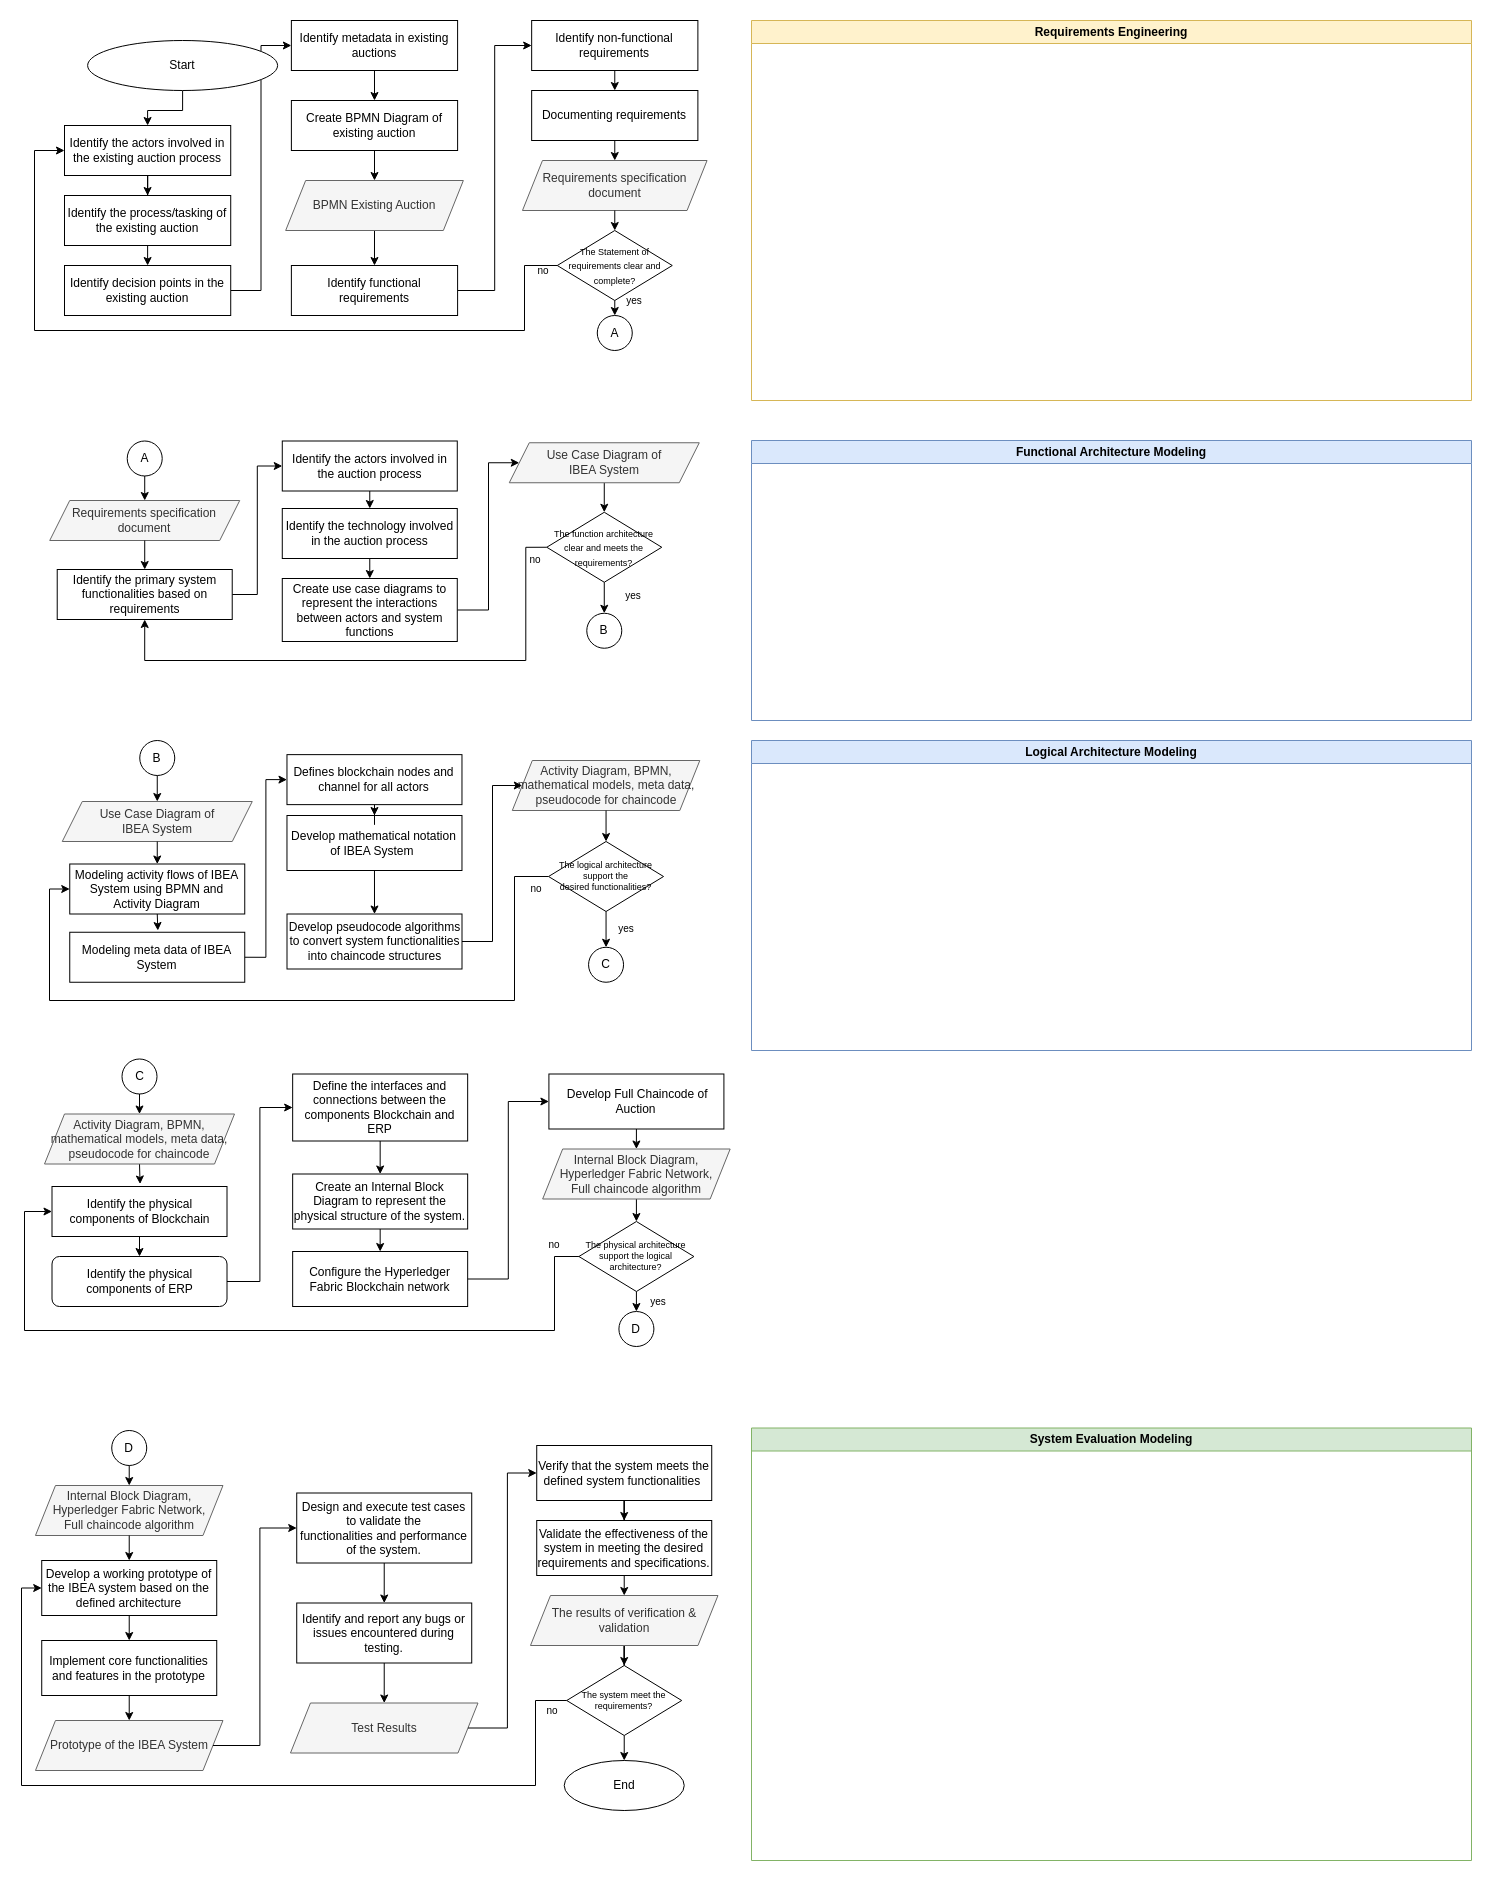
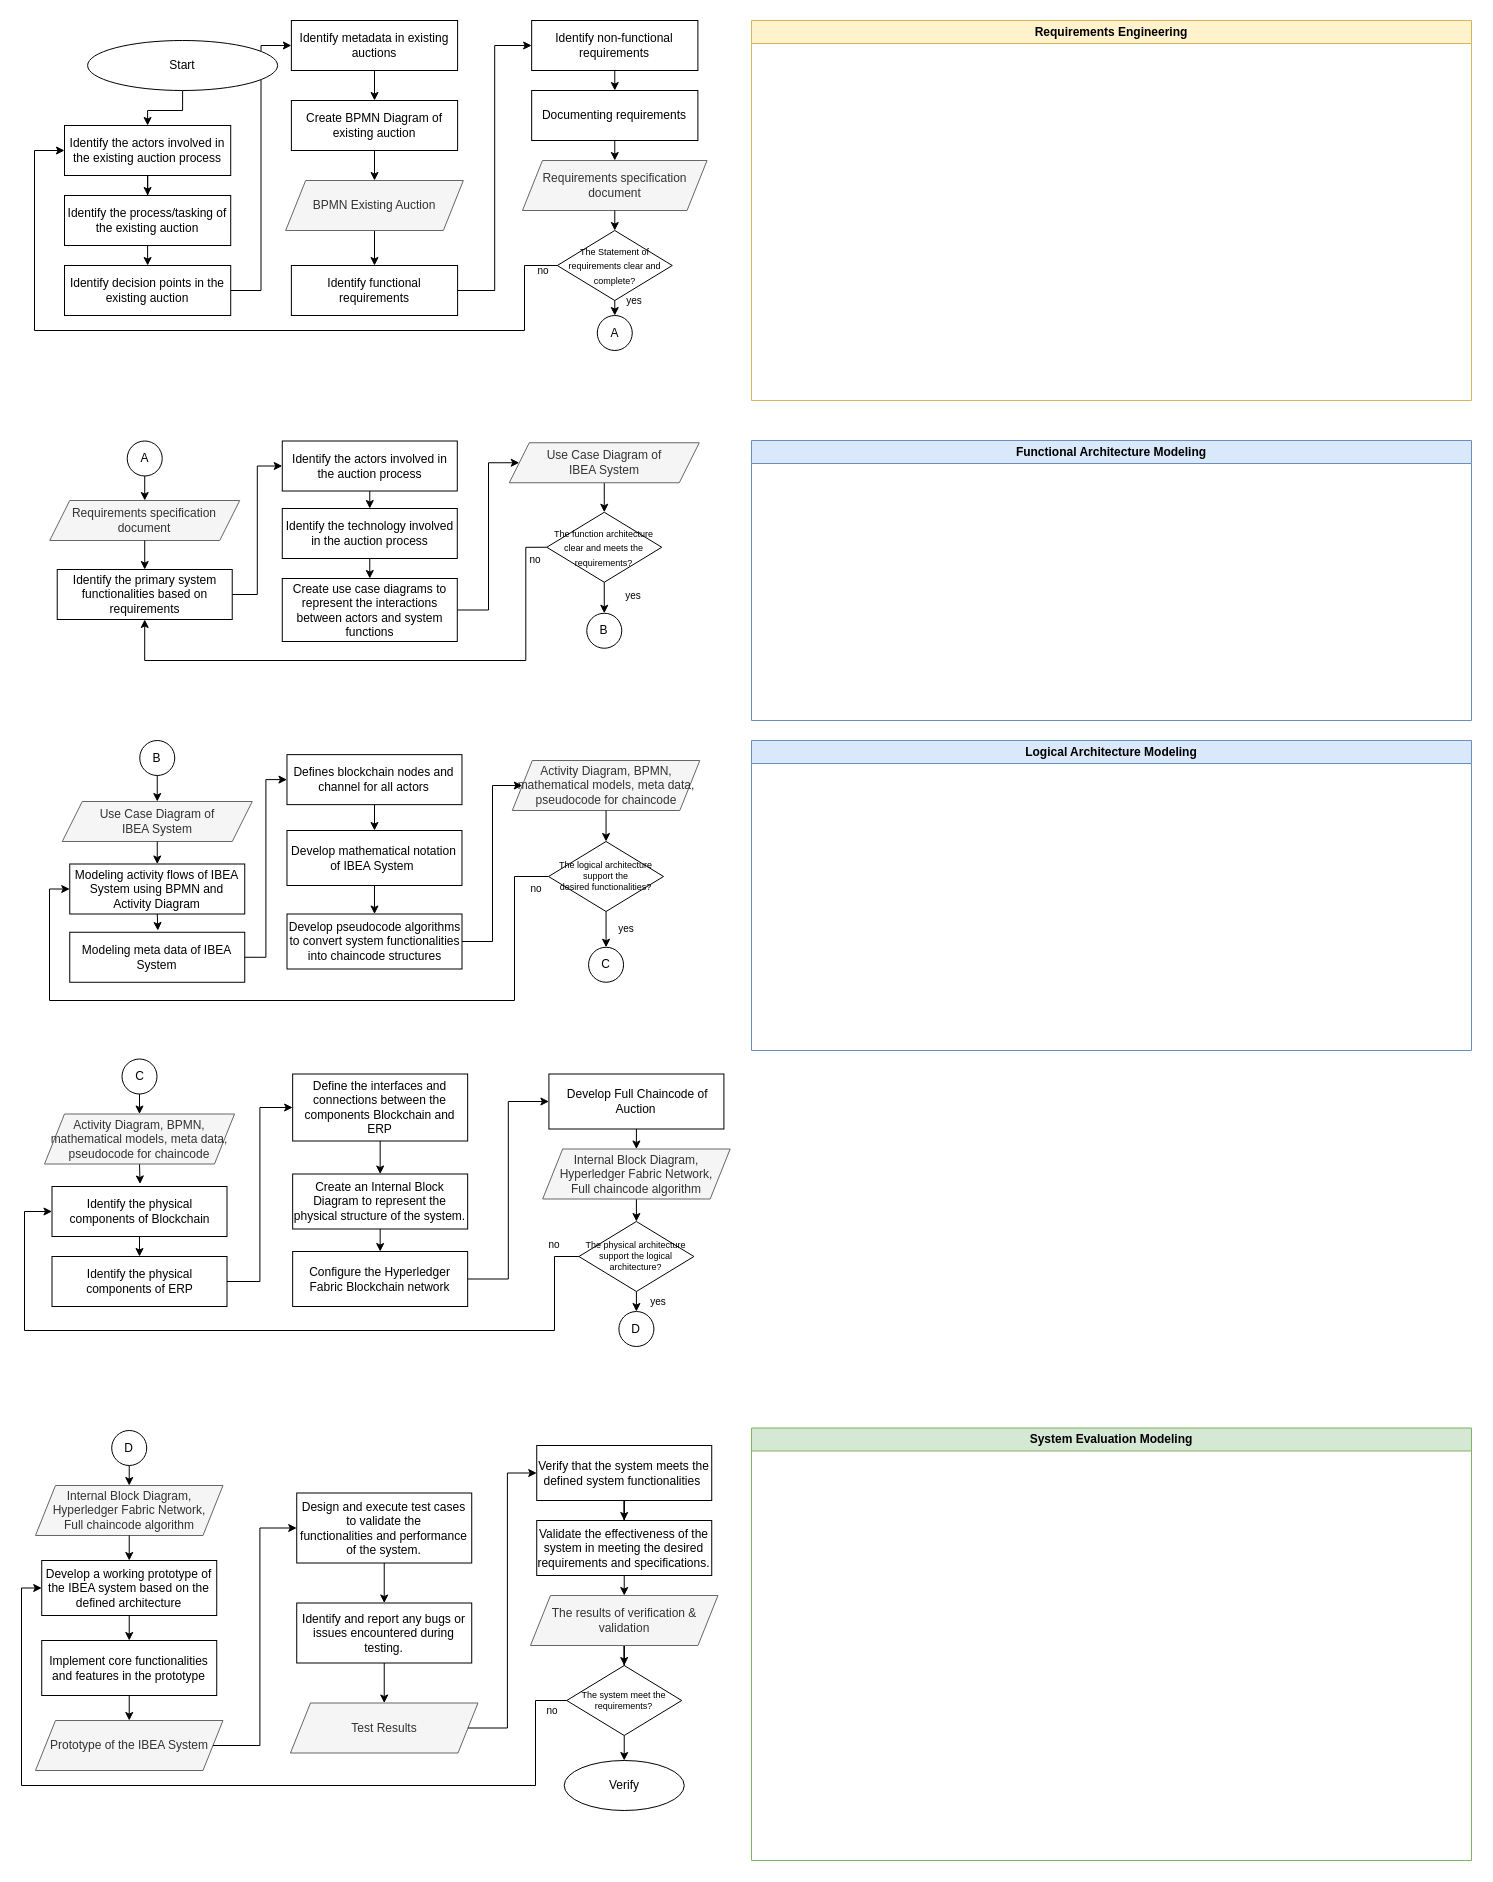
node "Develop mathematical notation of IBEA System": moved (374, 843) -> (374, 858)
node "Identify the physical components of ERP": shape rounded rectangle -> rectangle
node "End": label "End" -> "Verify"
